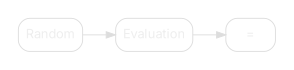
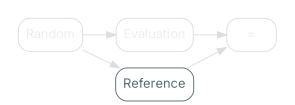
node "Reference": added
